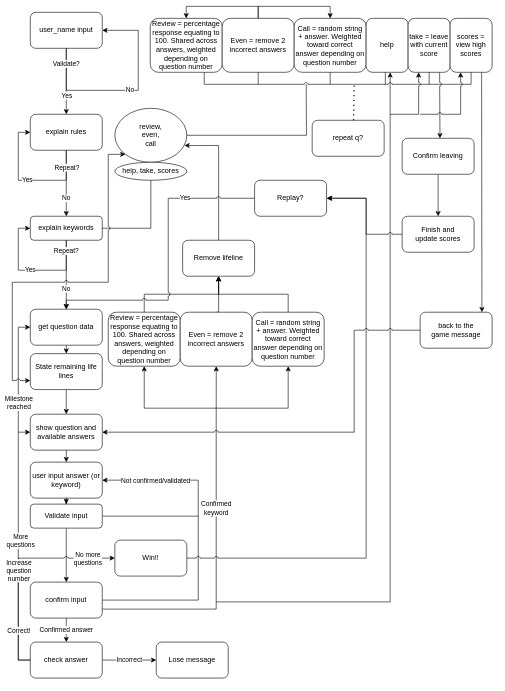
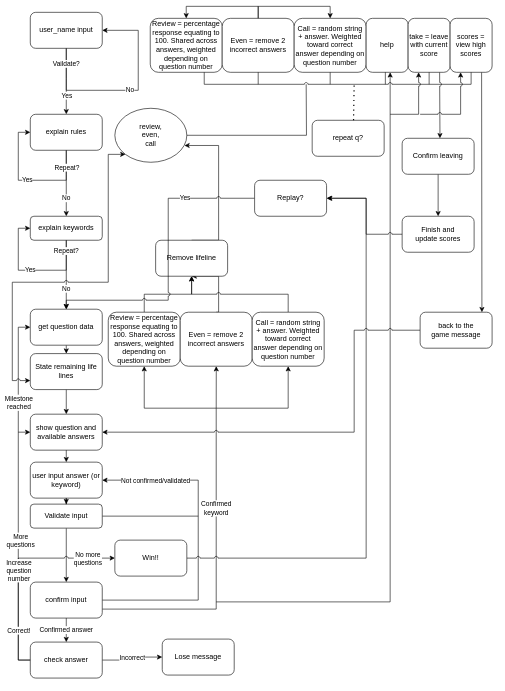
node "help, take, scores": removed
edge "help, take, scores" -- "explain keywords": removed
node "Remove lifeline": moved (219, 258) -> (192, 258)
node "Lose message": moved (192, 660) -> (198, 657)
